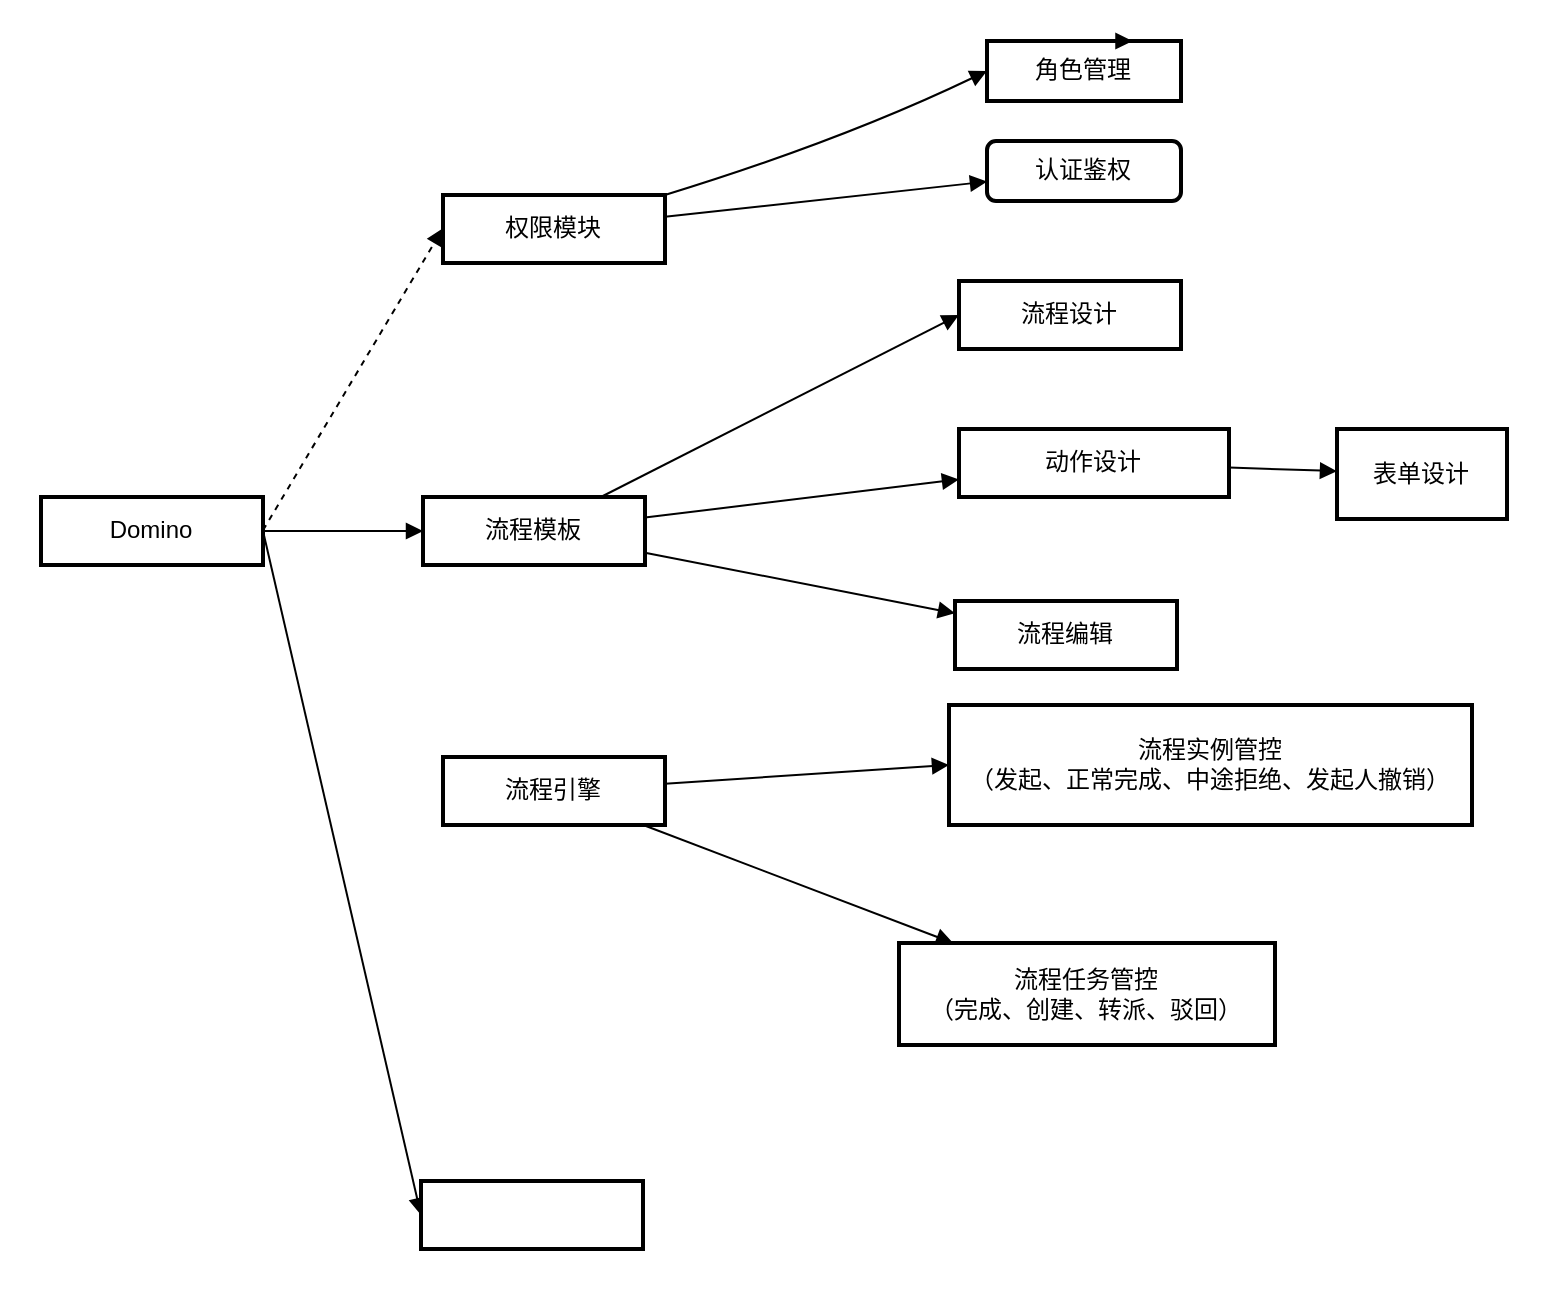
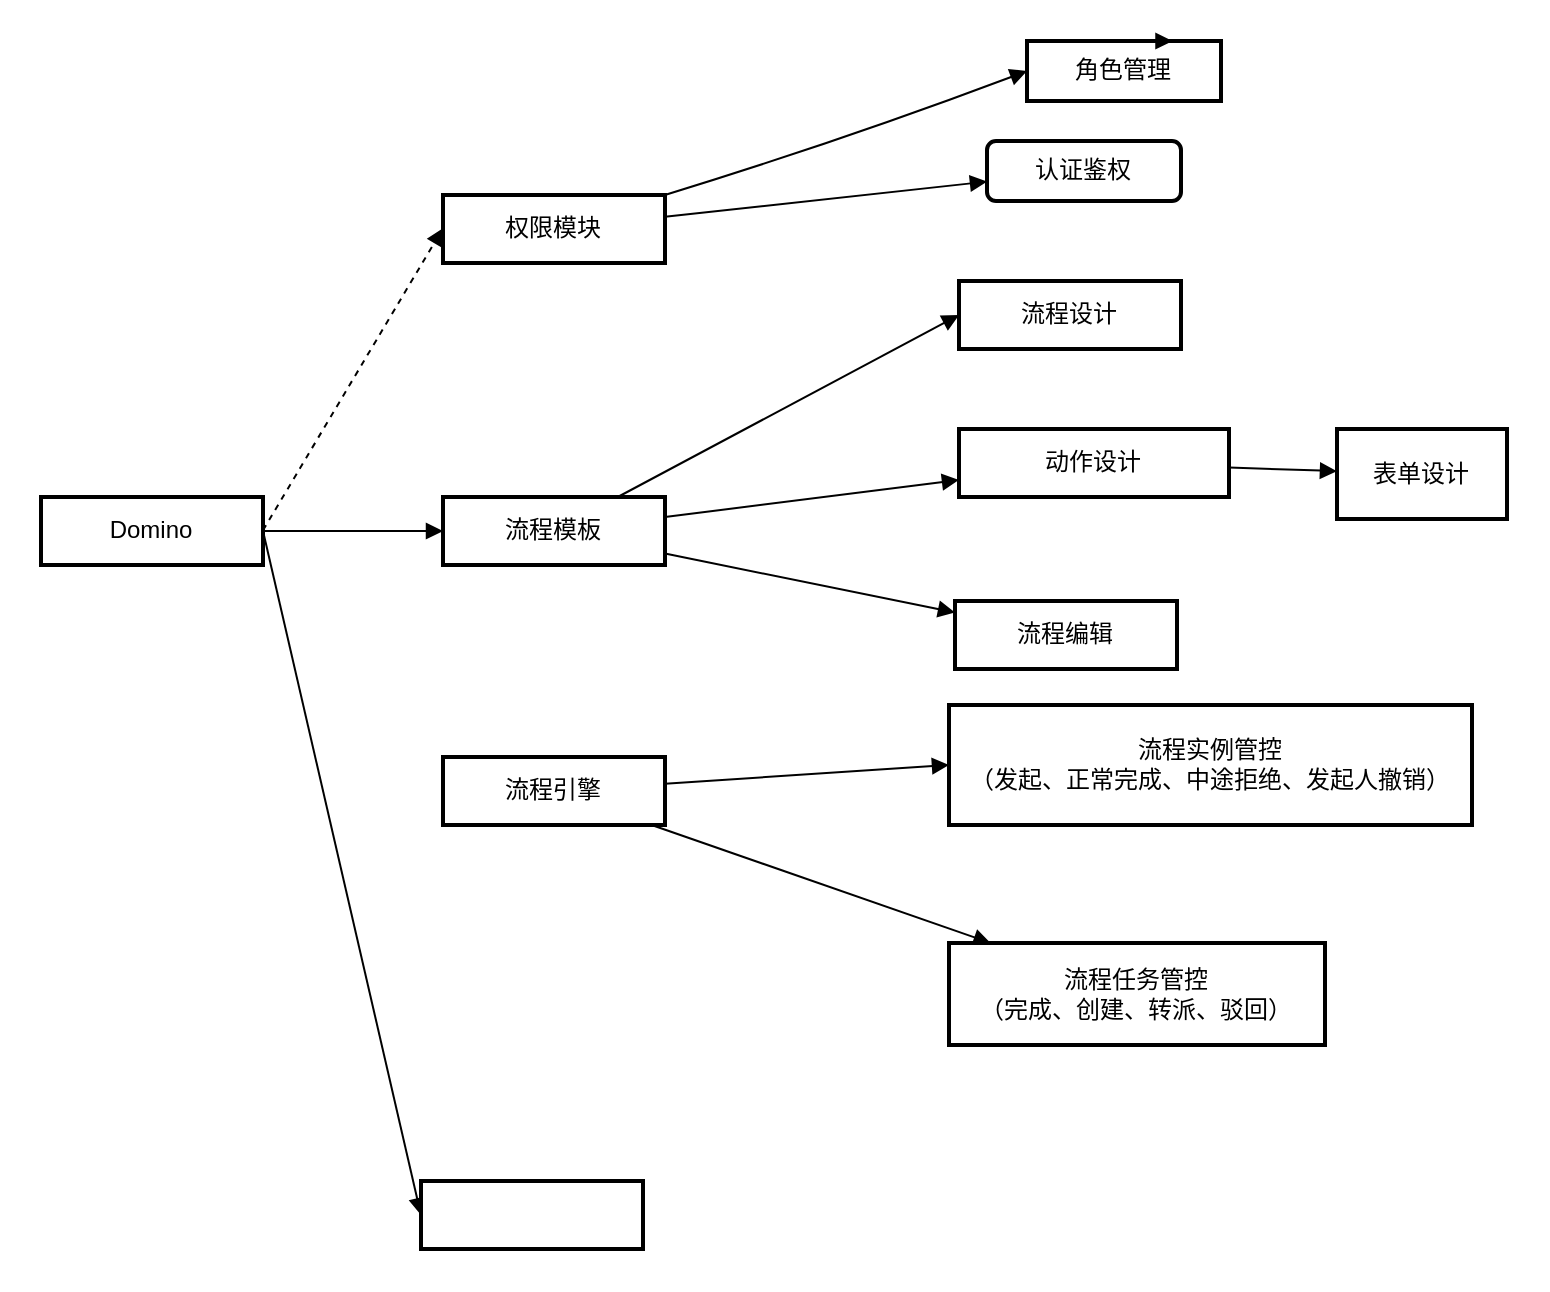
node "角色管理": moved (1084, 71) -> (1124, 71)
node "流程模板": moved (534, 531) -> (554, 531)
node "流程任务管控 （完成、创建、转派、驳回）": moved (1087, 994) -> (1137, 994)
